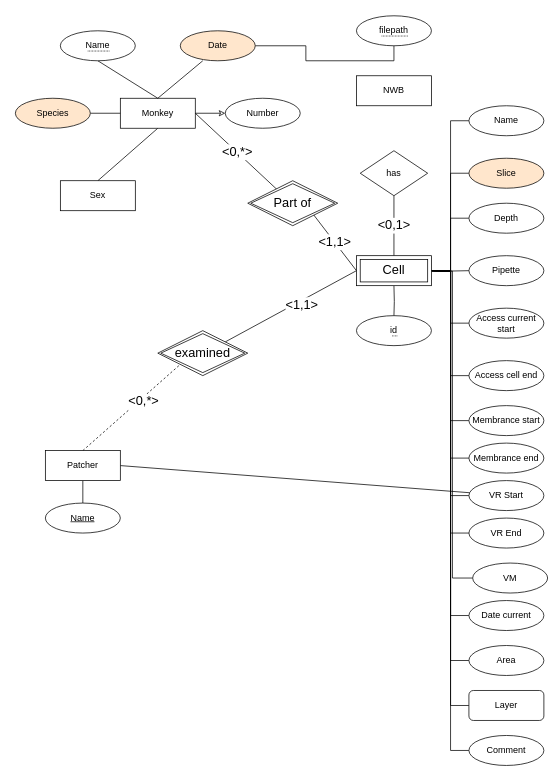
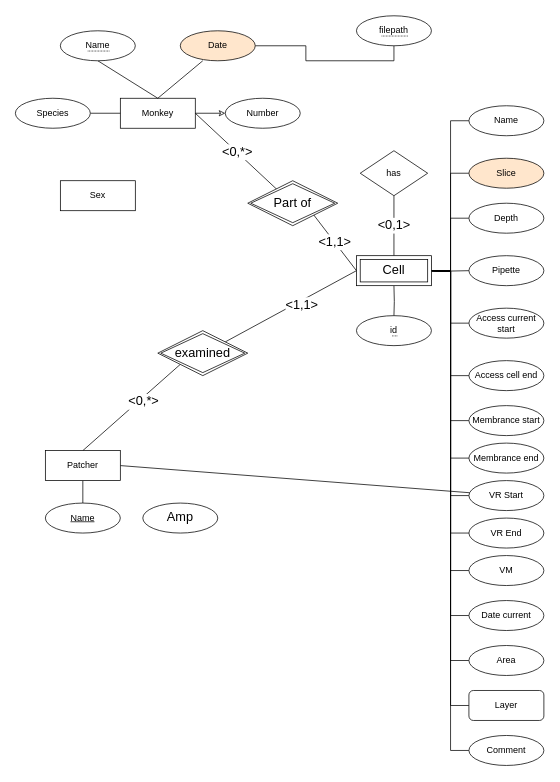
node "NWB": removed
node "Species": fillcolor #ffe6cc -> #ffffff
edge "Monkey" -- "Sex": removed
edge "examined" -- "Patcher": style dashed -> solid
node "Amp": added
node "VM": moved (510, 578) -> (507, 570)
